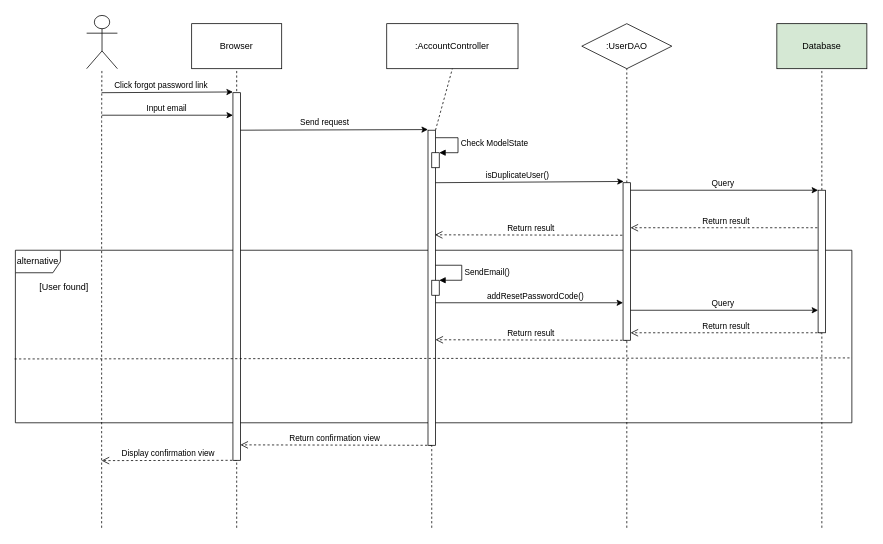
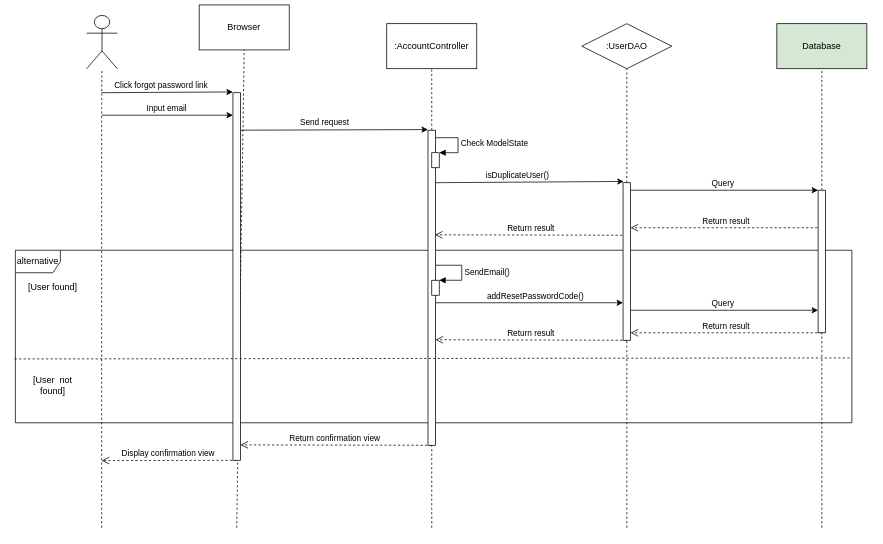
node "Browser": moved (237, 46) -> (244, 27)
node ":AccountController": size 131x45 -> 90x45
node "[User found]": moved (64, 288) -> (53, 288)
node "[User not found]": added
